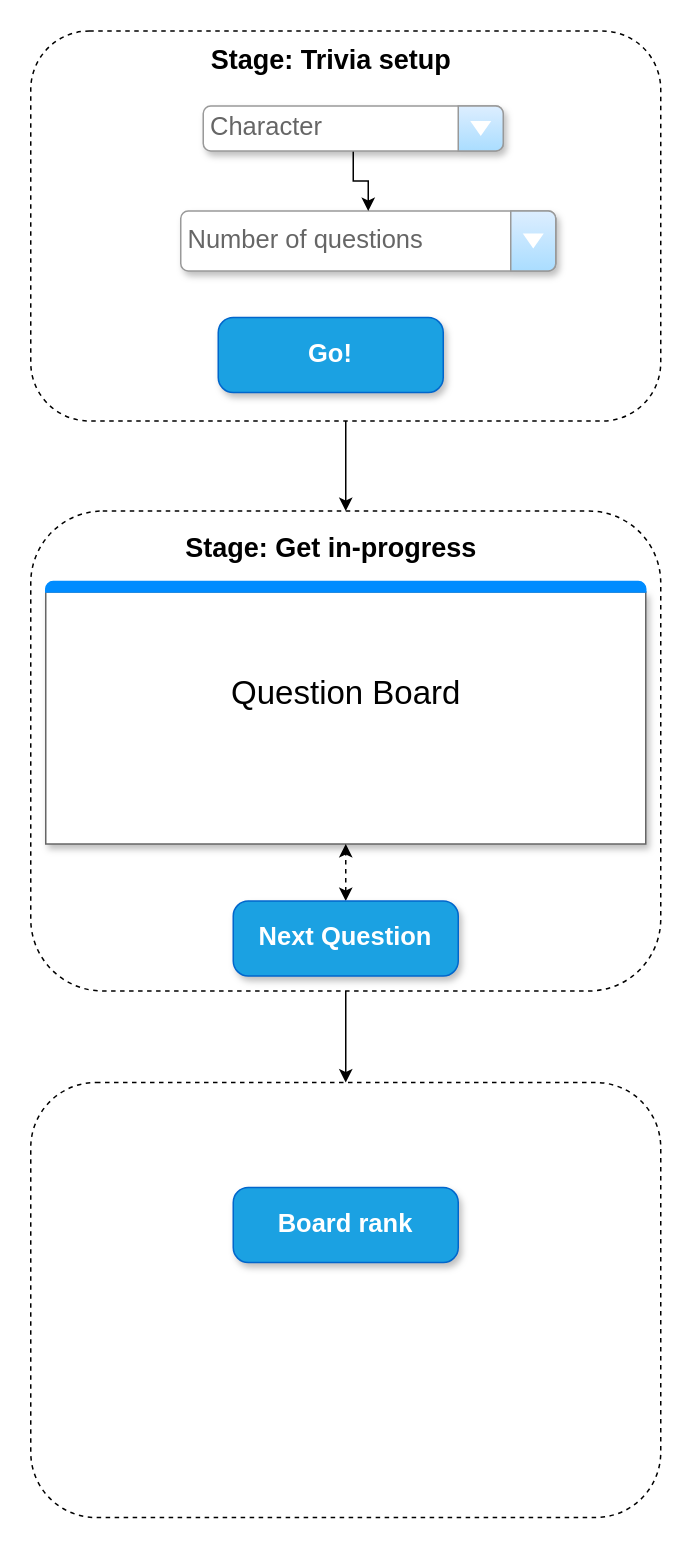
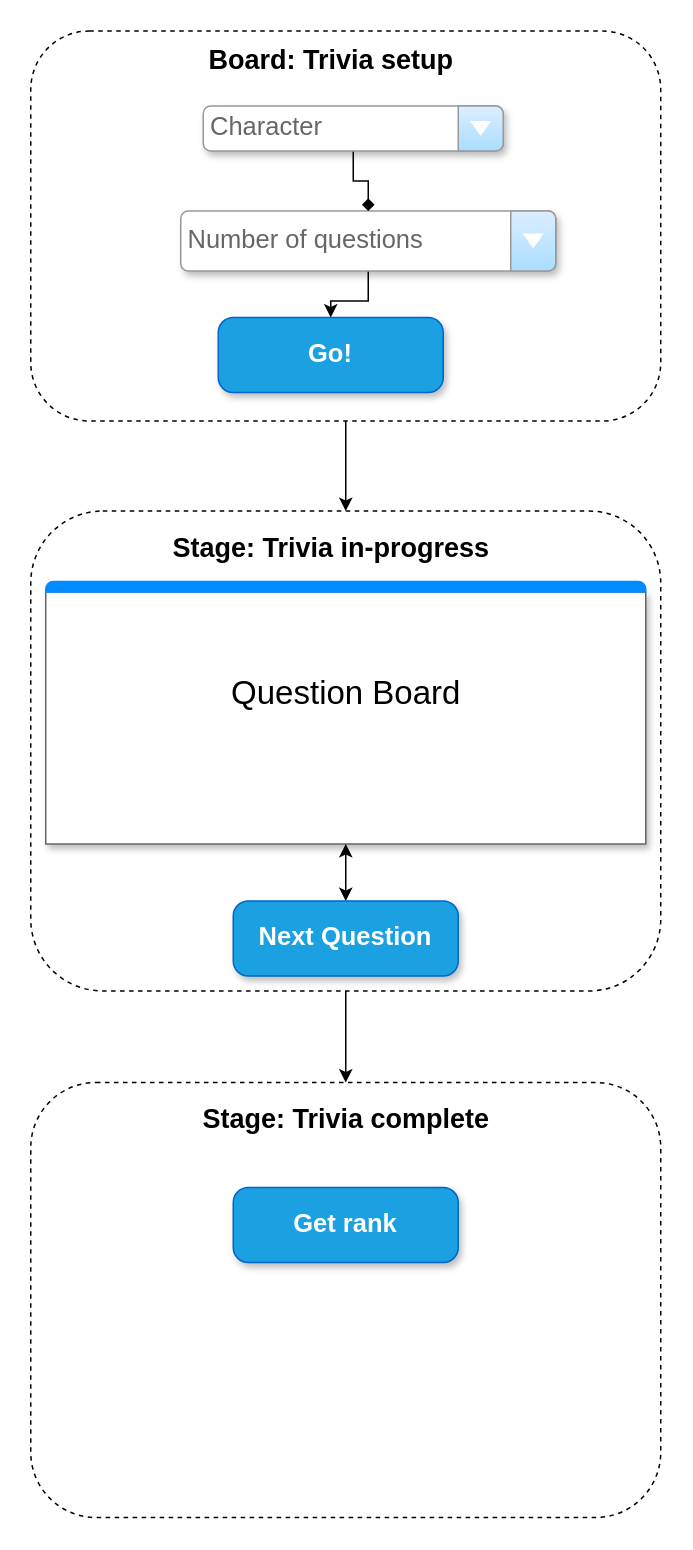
node "Stage: Trivia setup": label "Stage: Trivia setup" -> "Board: Trivia setup"
edge "Character" -> "Number of questions": arrowhead classic -> diamond
edge "Number of questions" -> "Go!": added
node "Stage: Get in-progress": label "Stage: Get in-progress" -> "Stage: Trivia in-progress"
edge "Question Board" -- "Next Question": style dashed -> solid
node "Stage: Trivia complete": added
node "Board rank": label "Board rank" -> "Get rank"
